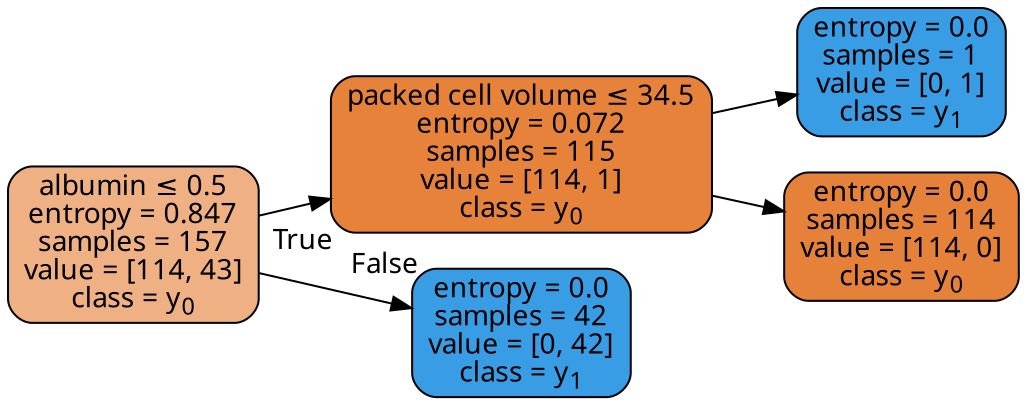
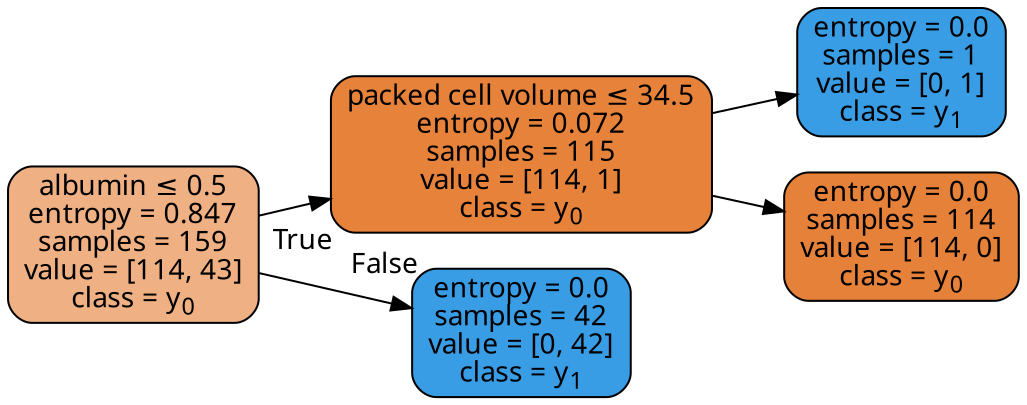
node "albumin ≤ 0.5": text "samples = 157" -> "samples = 159"
